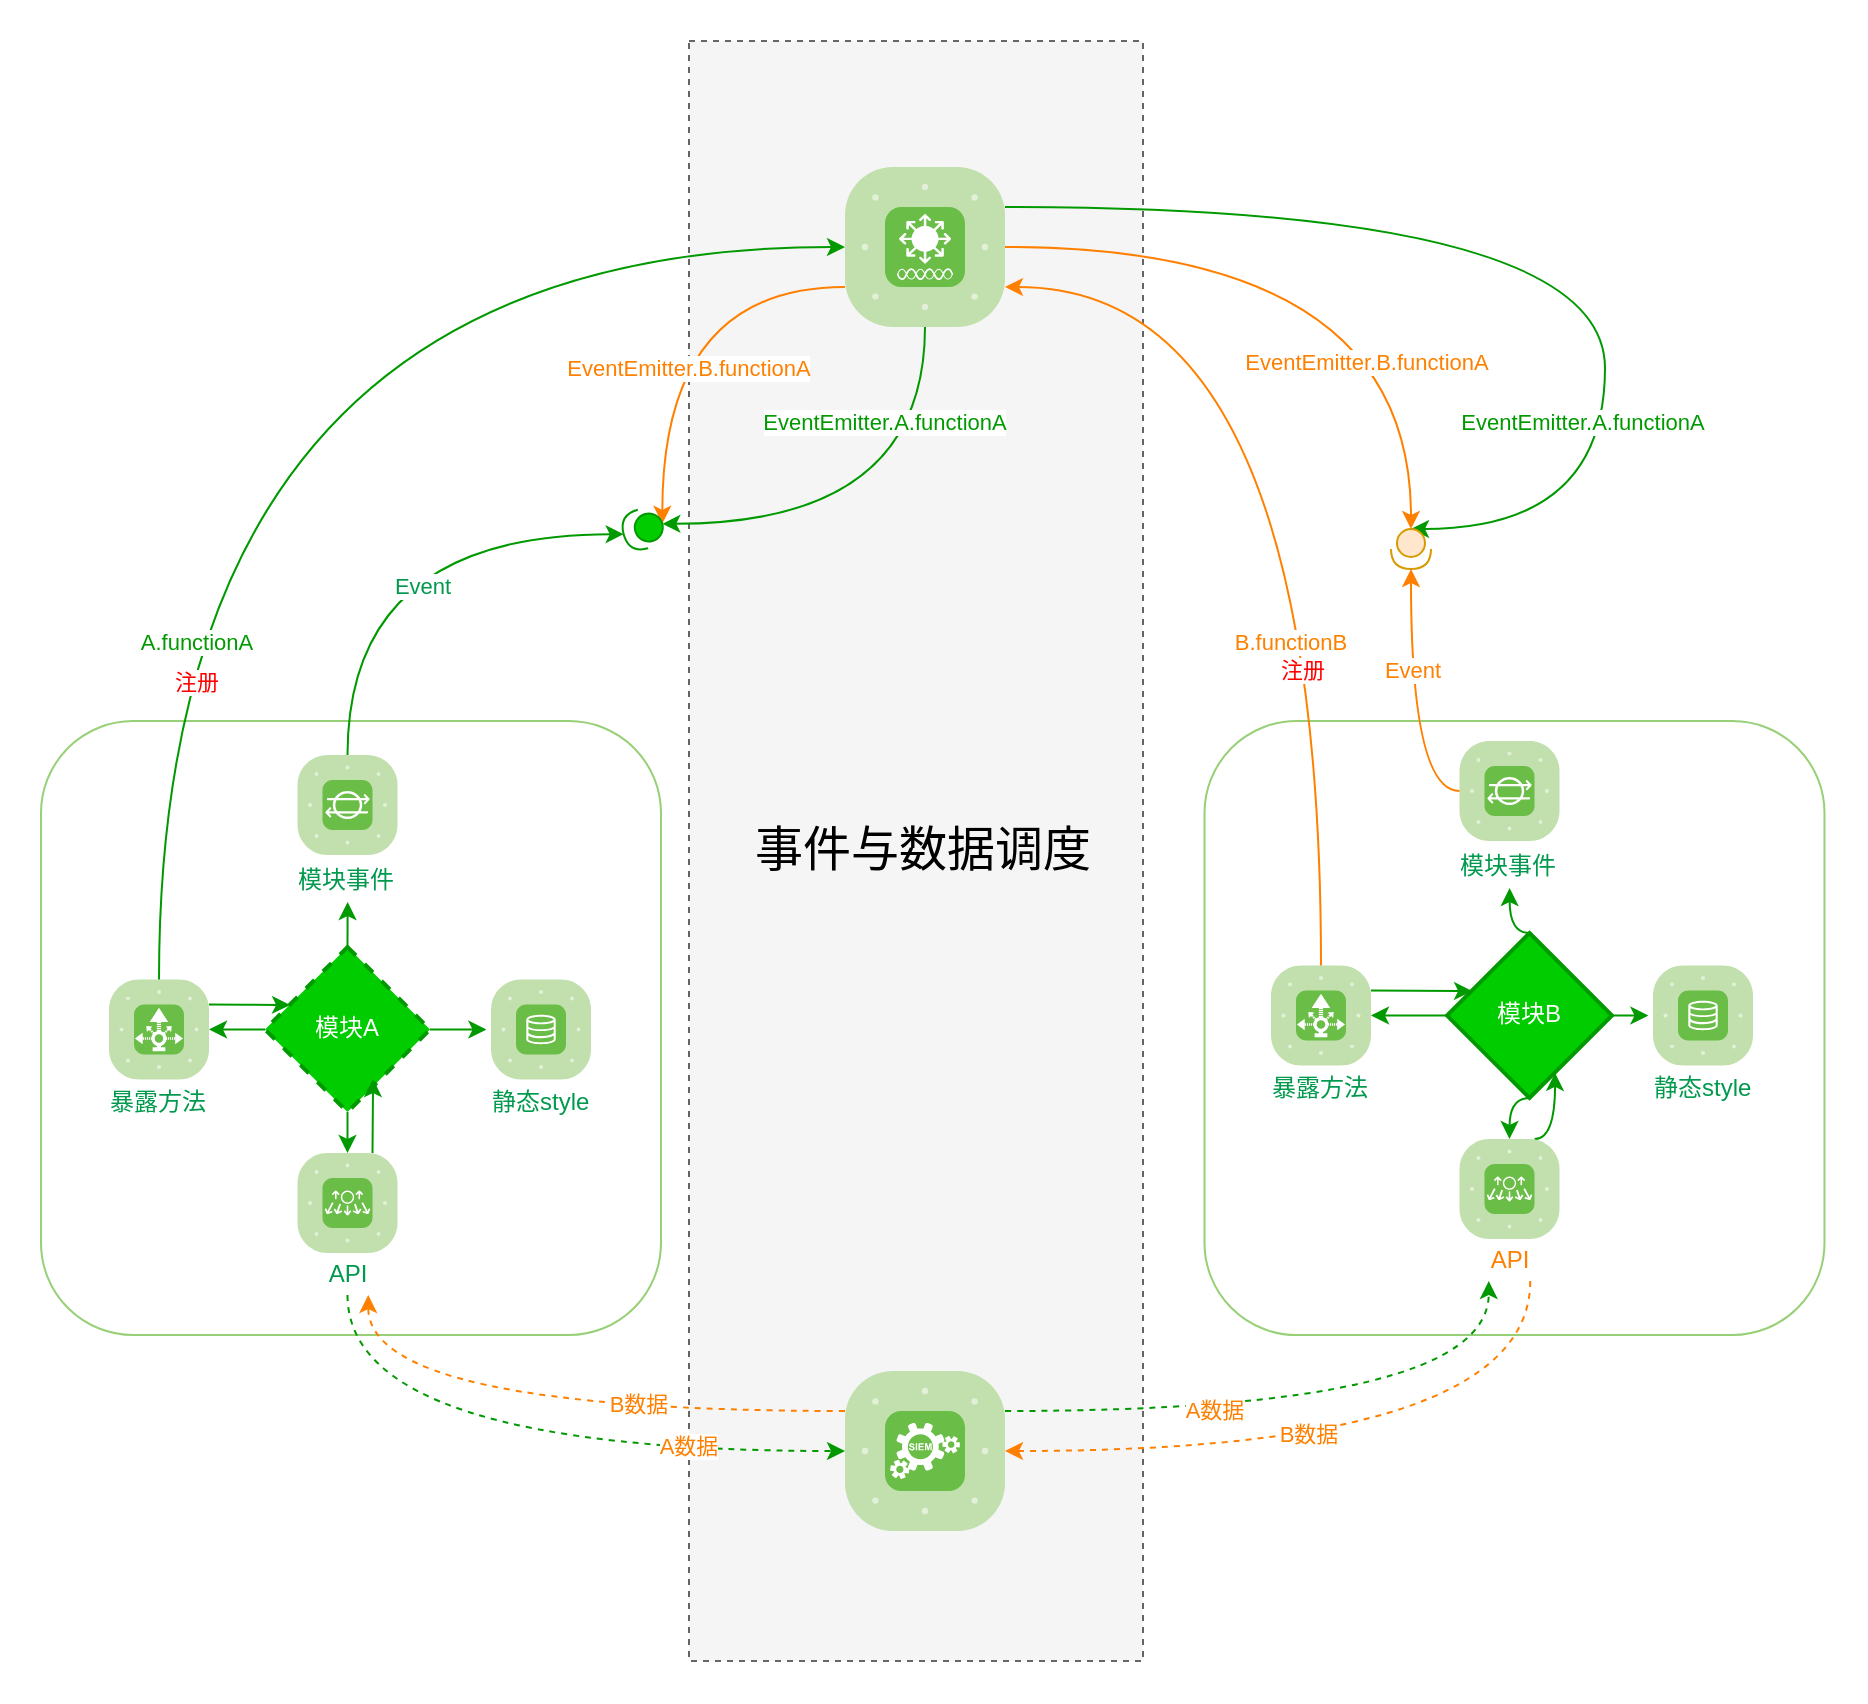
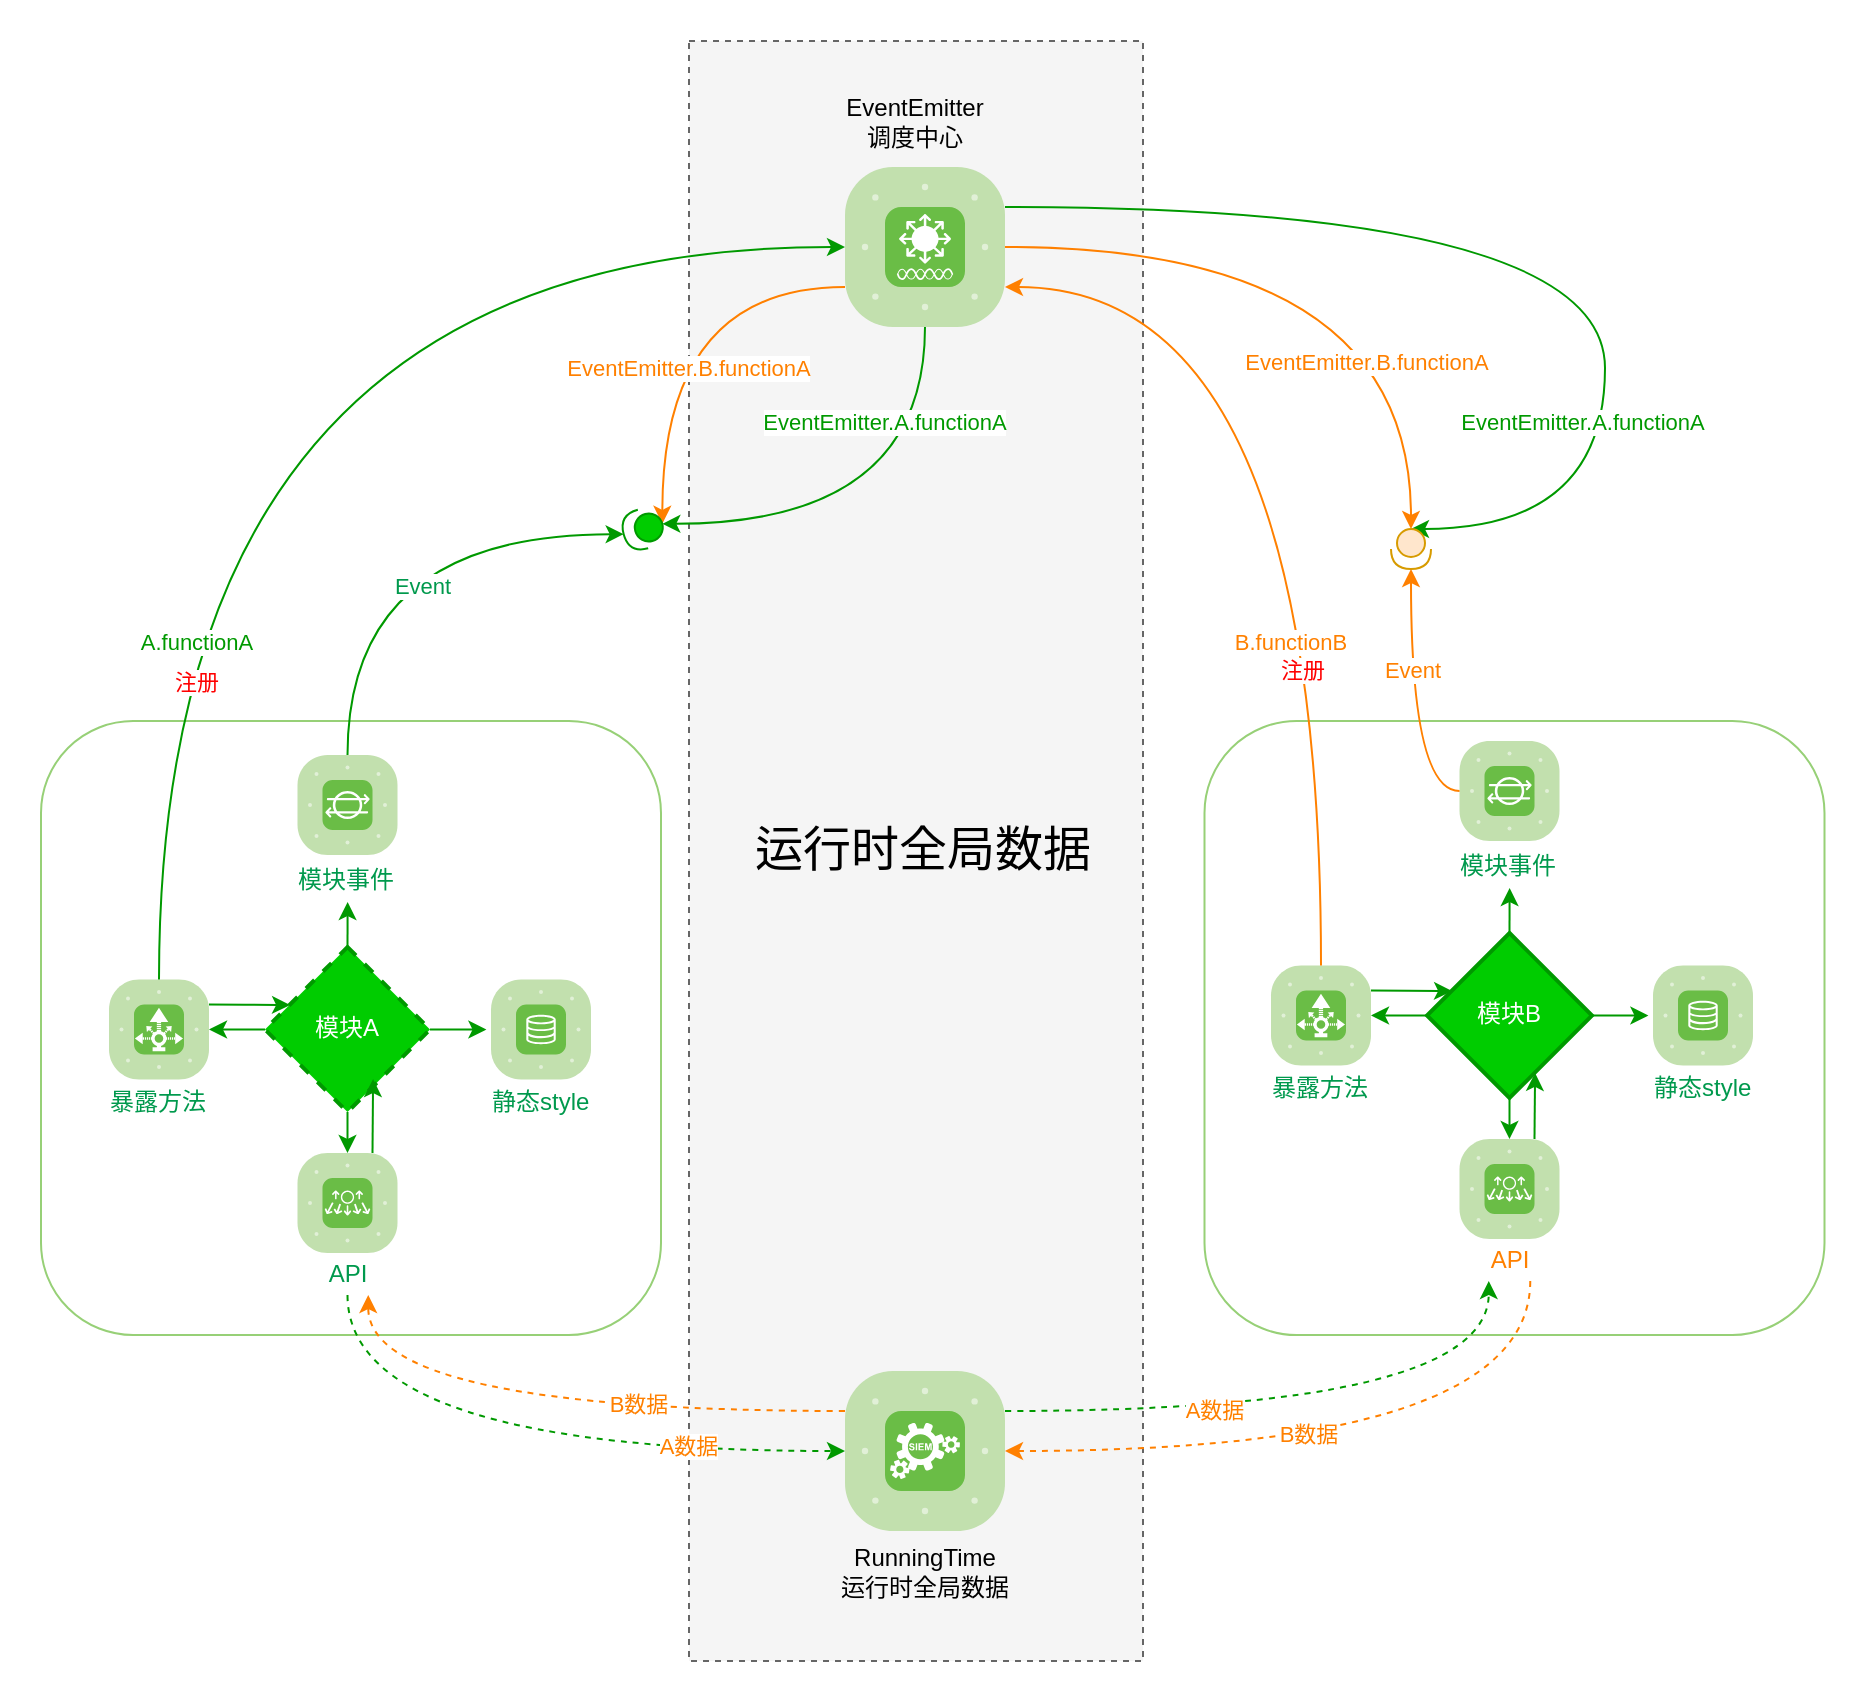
node "EventEmitter 调度中心": added
node "事件与数据调度": label "事件与数据调度" -> "运行时全局数据"
node "模块B": moved (1530, 1016) -> (1510, 1016)
node "RunningTime 运行时全局数据": added
